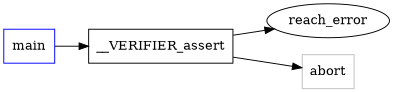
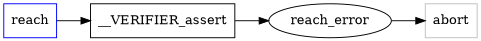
node "main": label "main" -> "reach"
edge "__VERIFIER_assert" -> "abort": now "reach_error" -> "abort"
